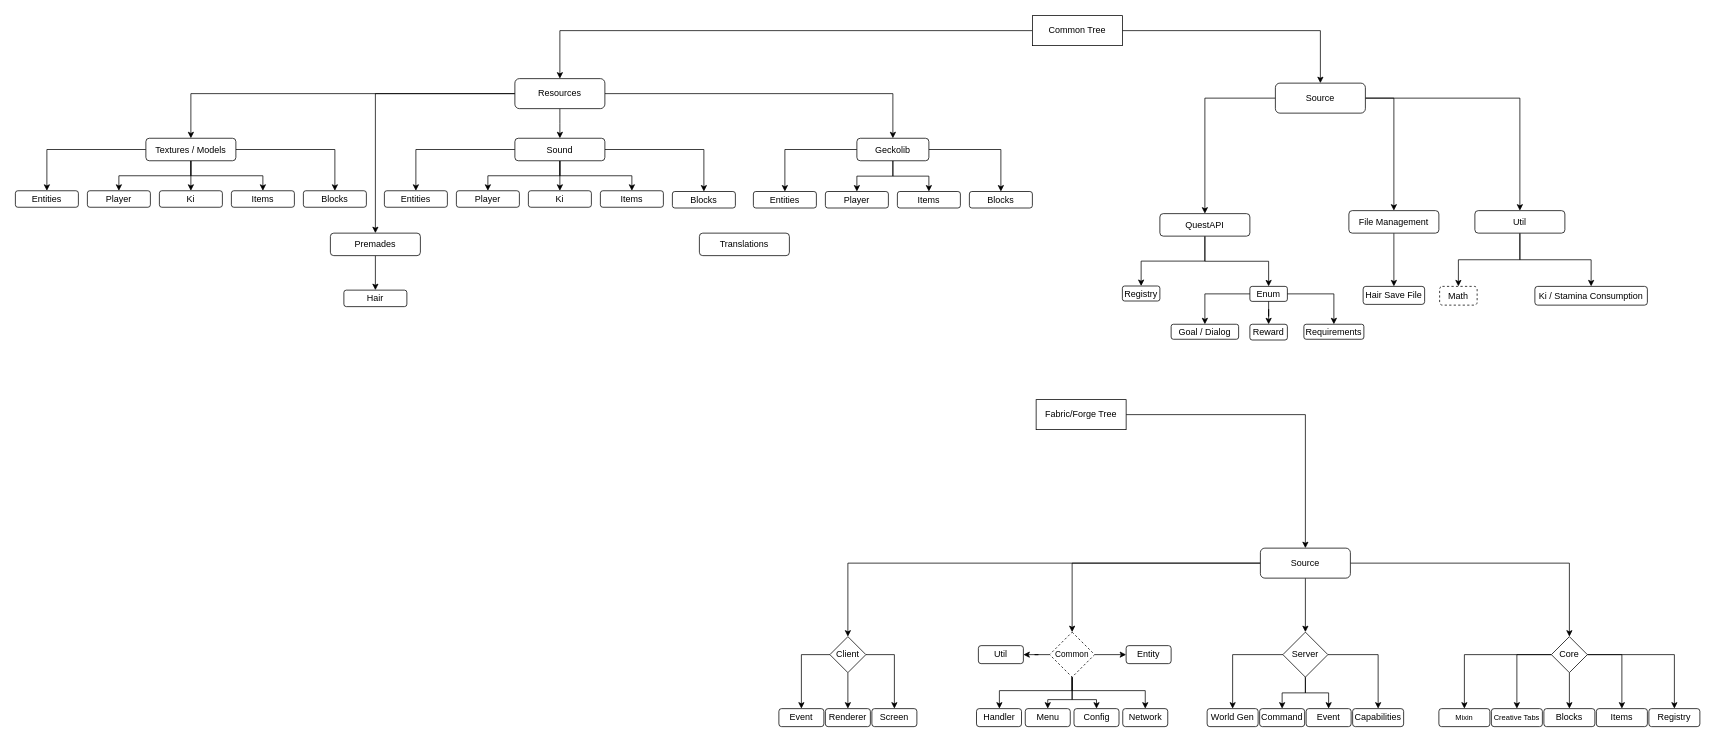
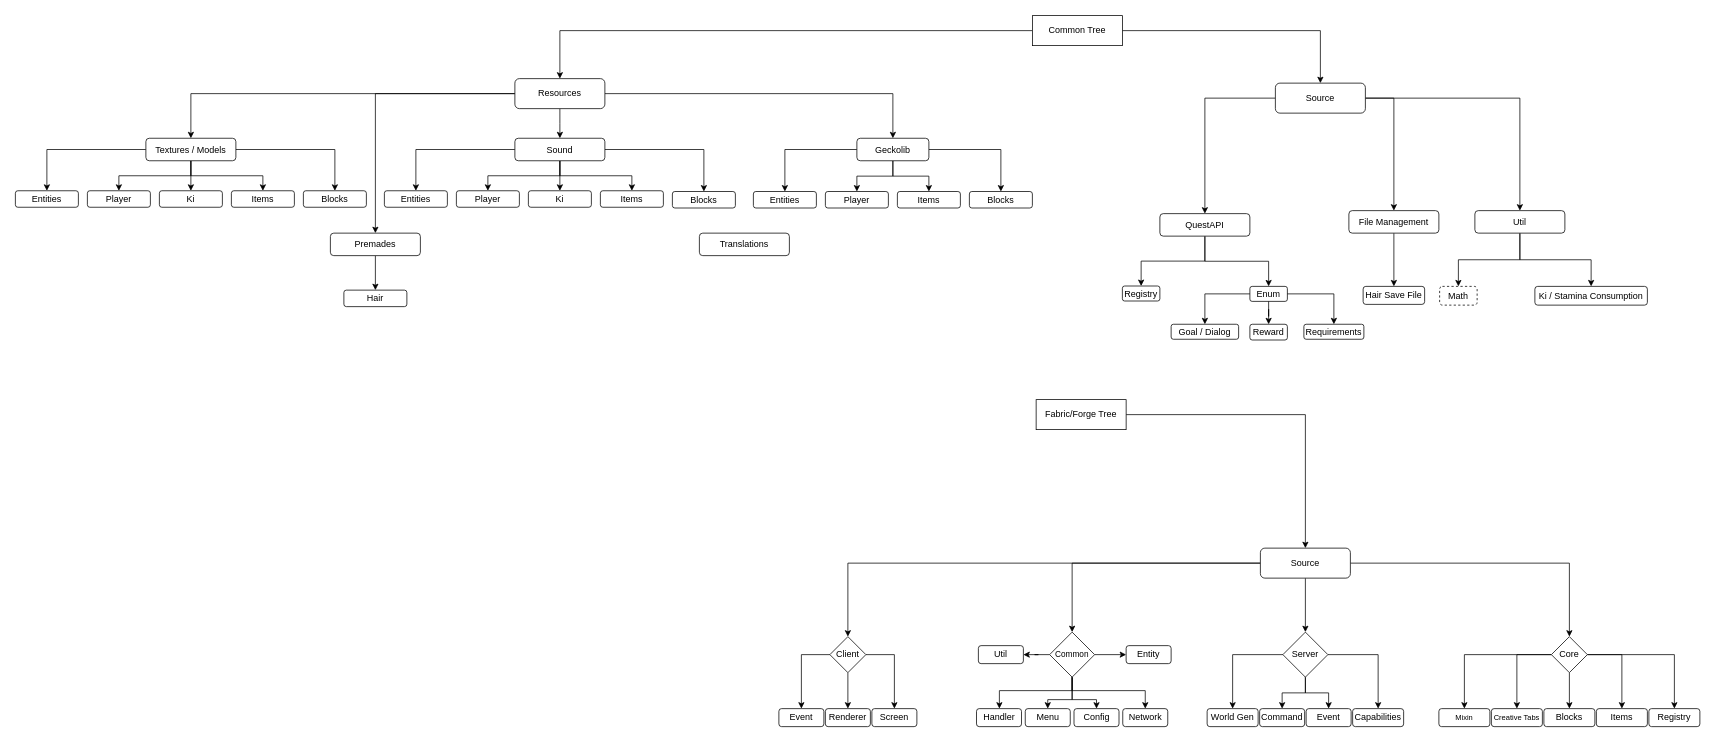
node "Common": style dashed -> solid
